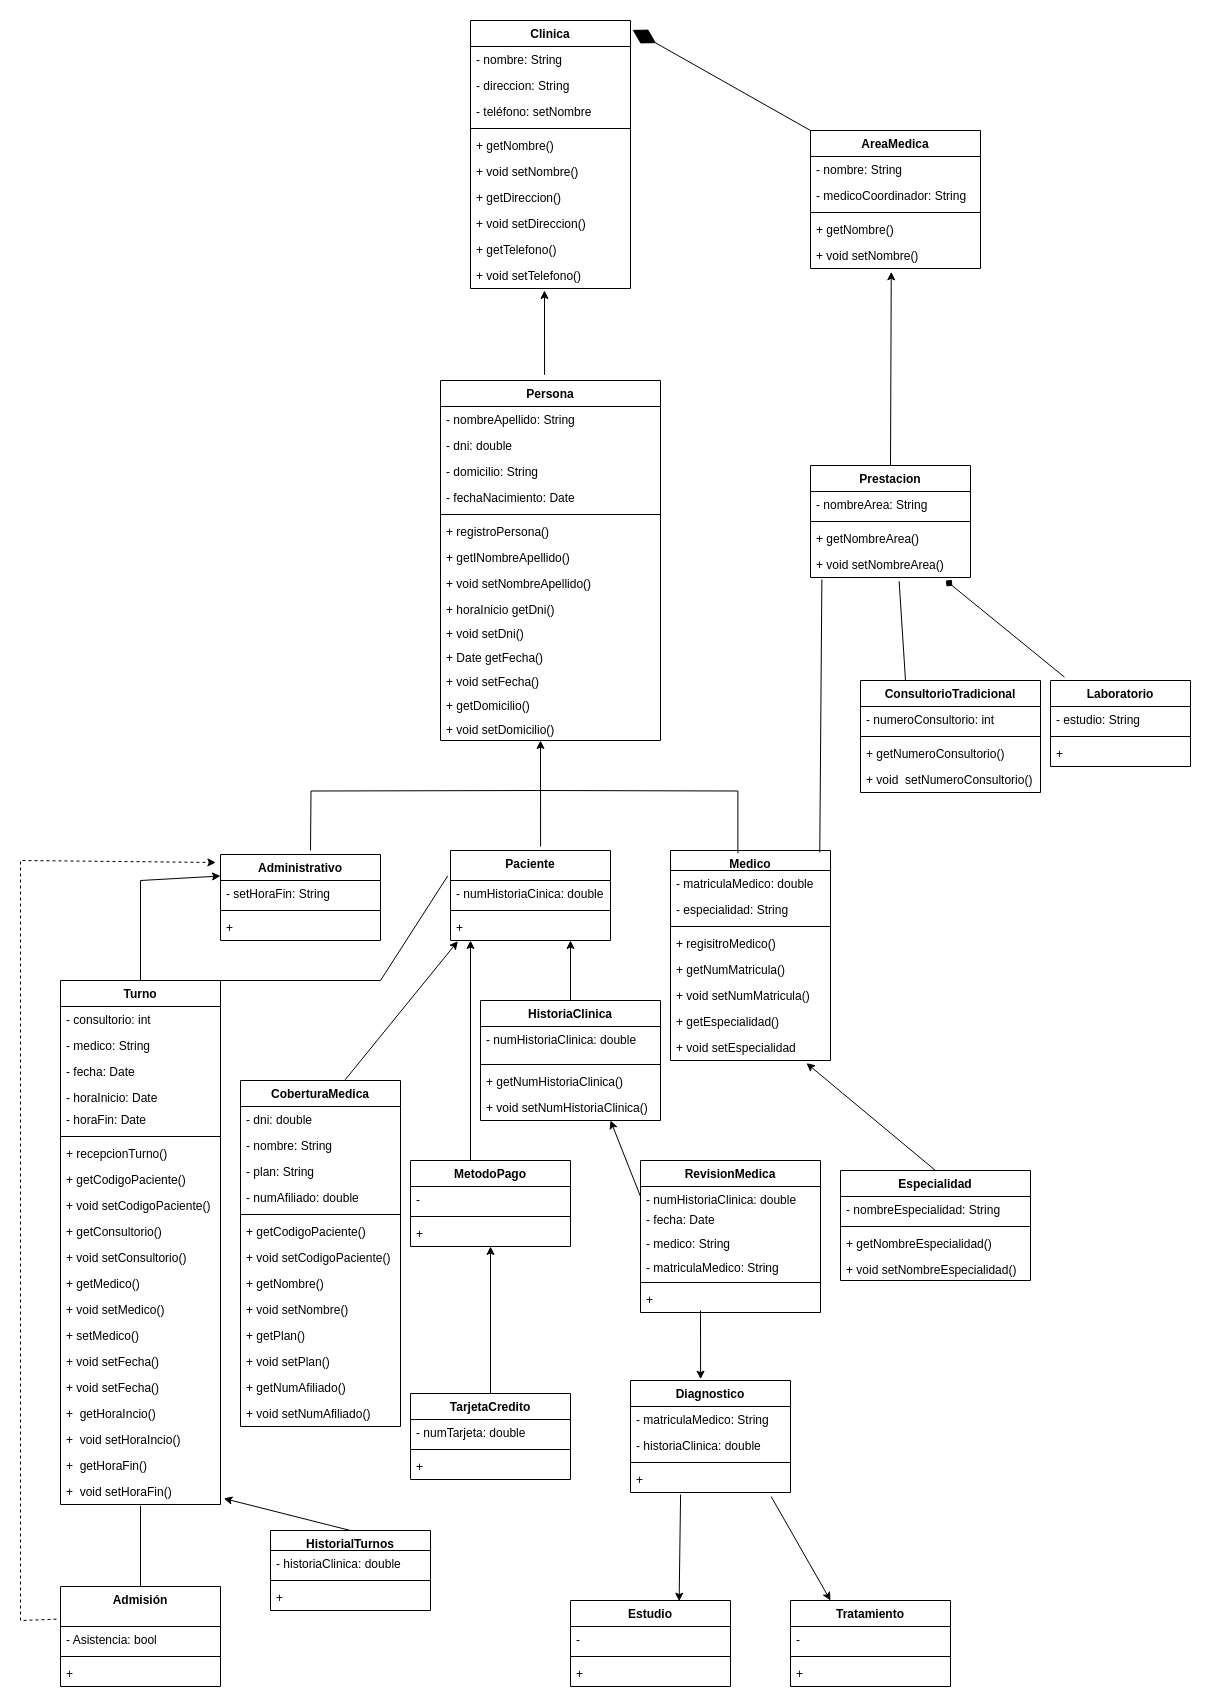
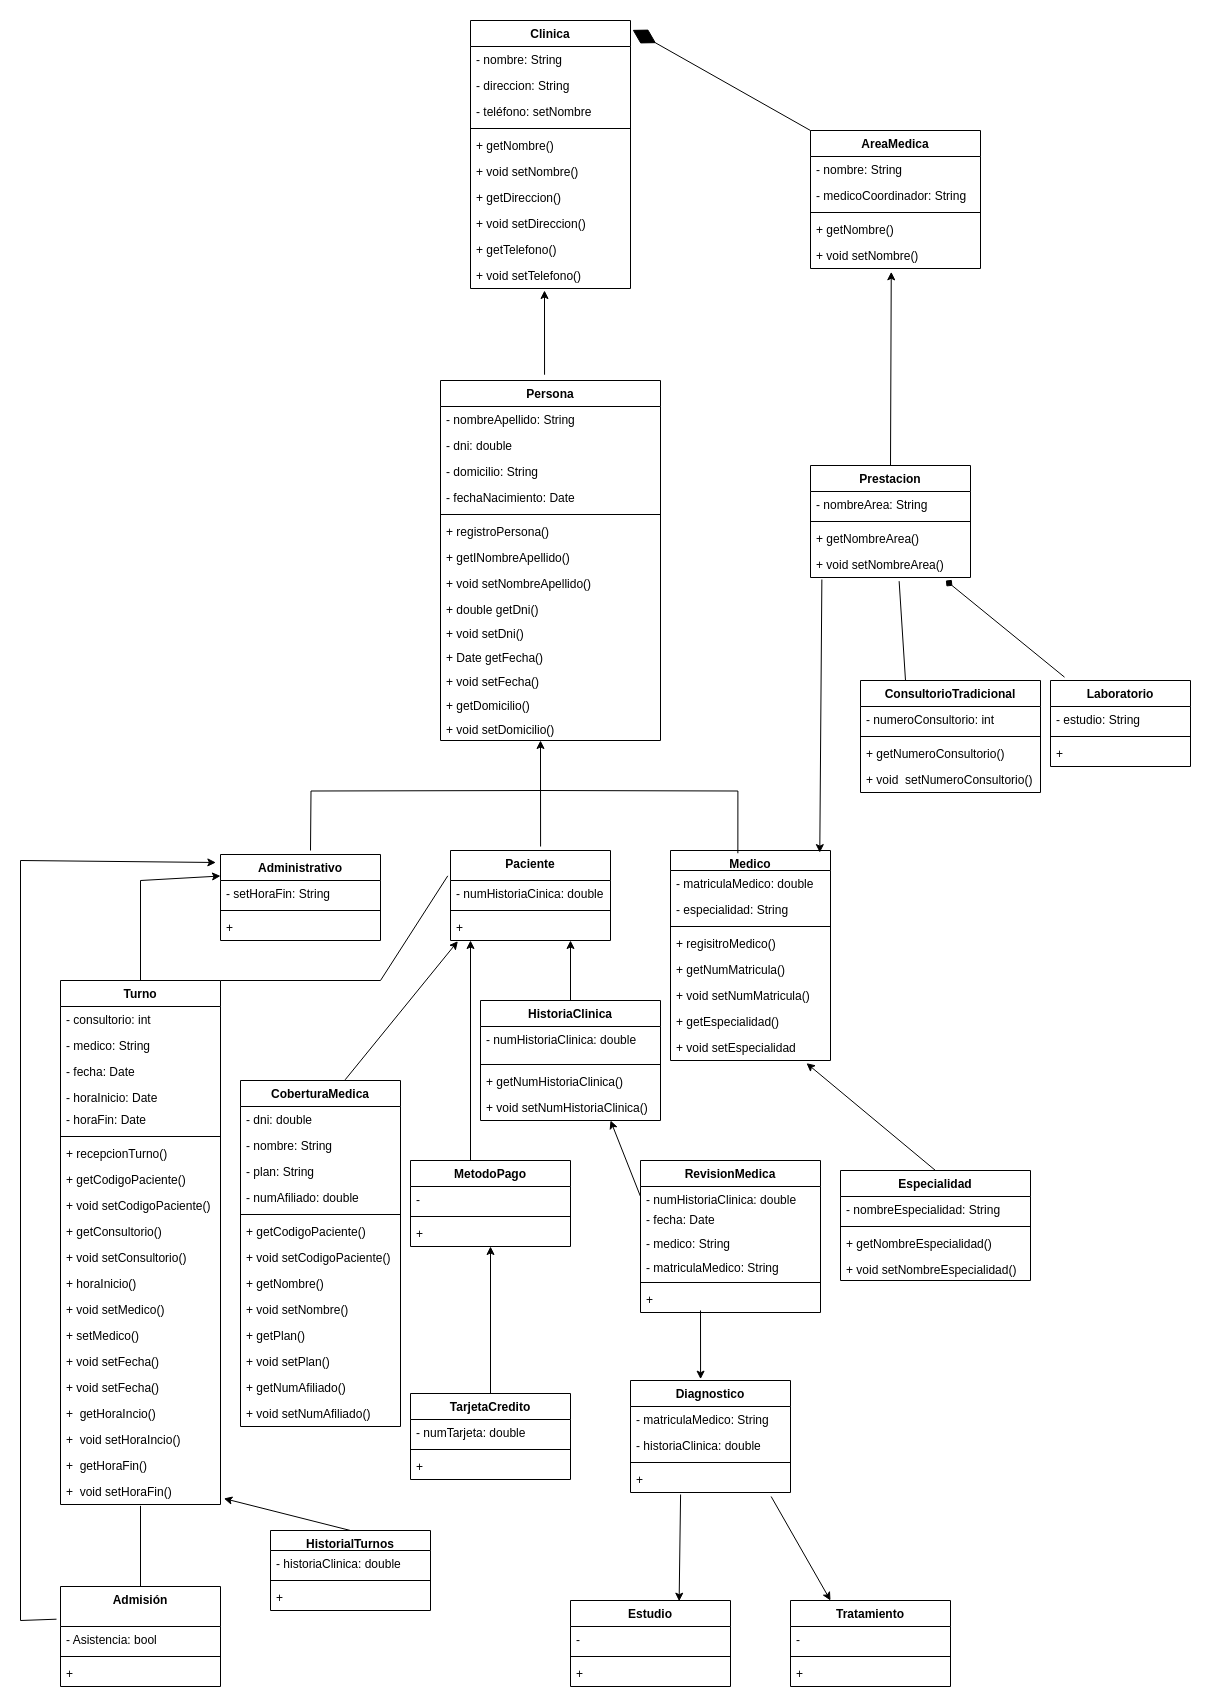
node "+ horaInicio getDni()": label "+ horaInicio getDni()" -> "+ double getDni()"
edge "+ void setNombreArea()" -- "Medico": arrowhead none -> classic
edge "Admisión" -> "Administrativo": style dashed -> solid
node "+ getMedico()": label "+ getMedico()" -> "+ horaInicio()"
